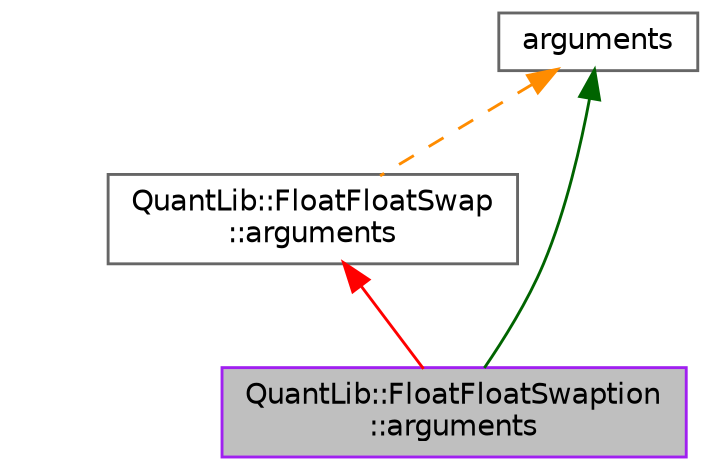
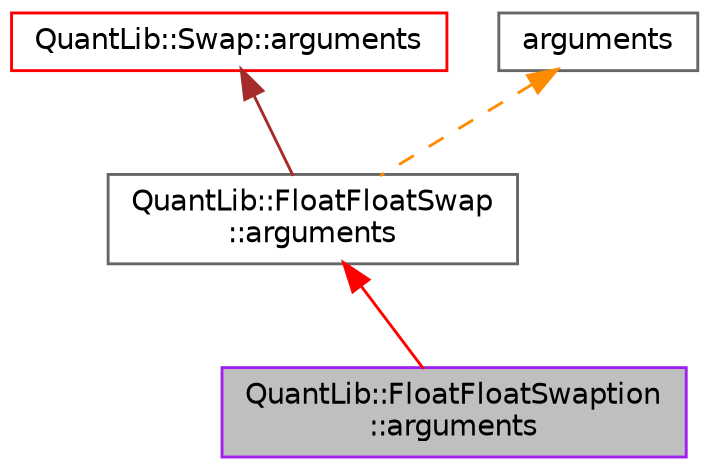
node "QuantLib::Swap::arguments": added
edge "QuantLib::FloatFloatSwaption ::arguments" -> "arguments": removed
